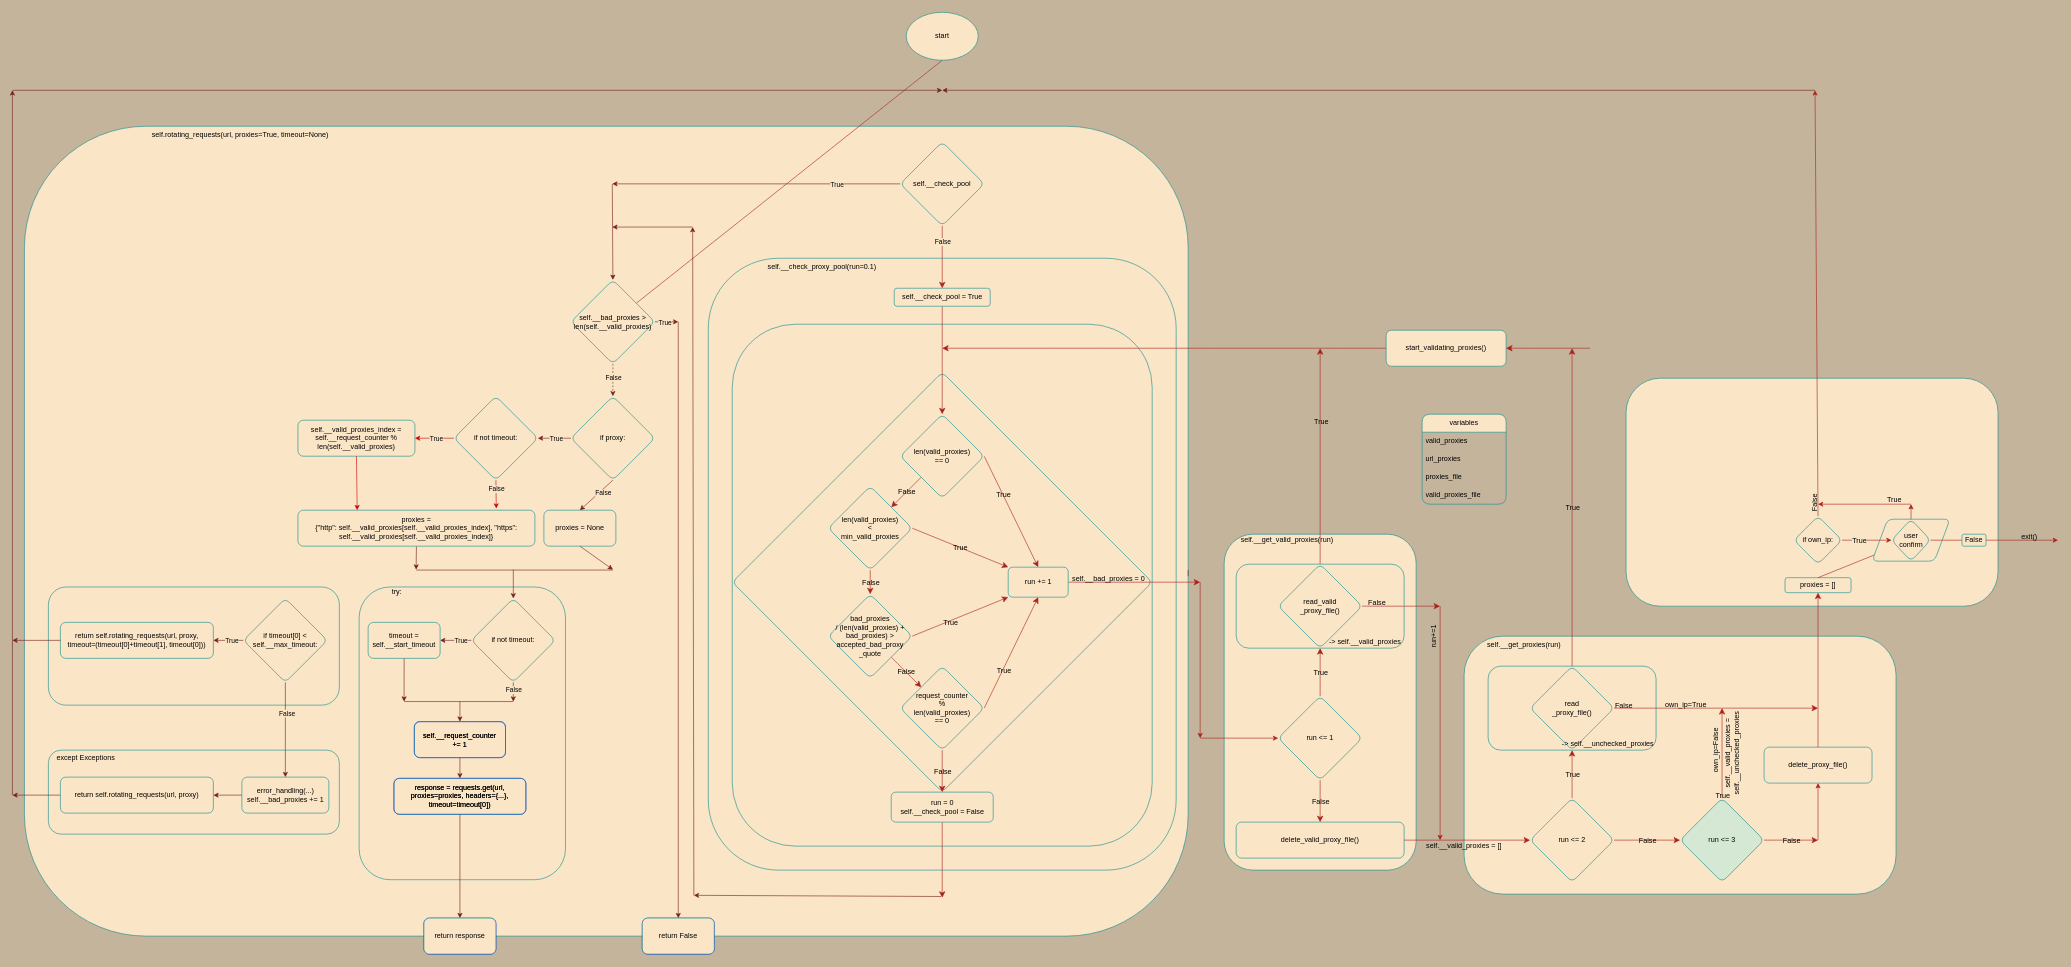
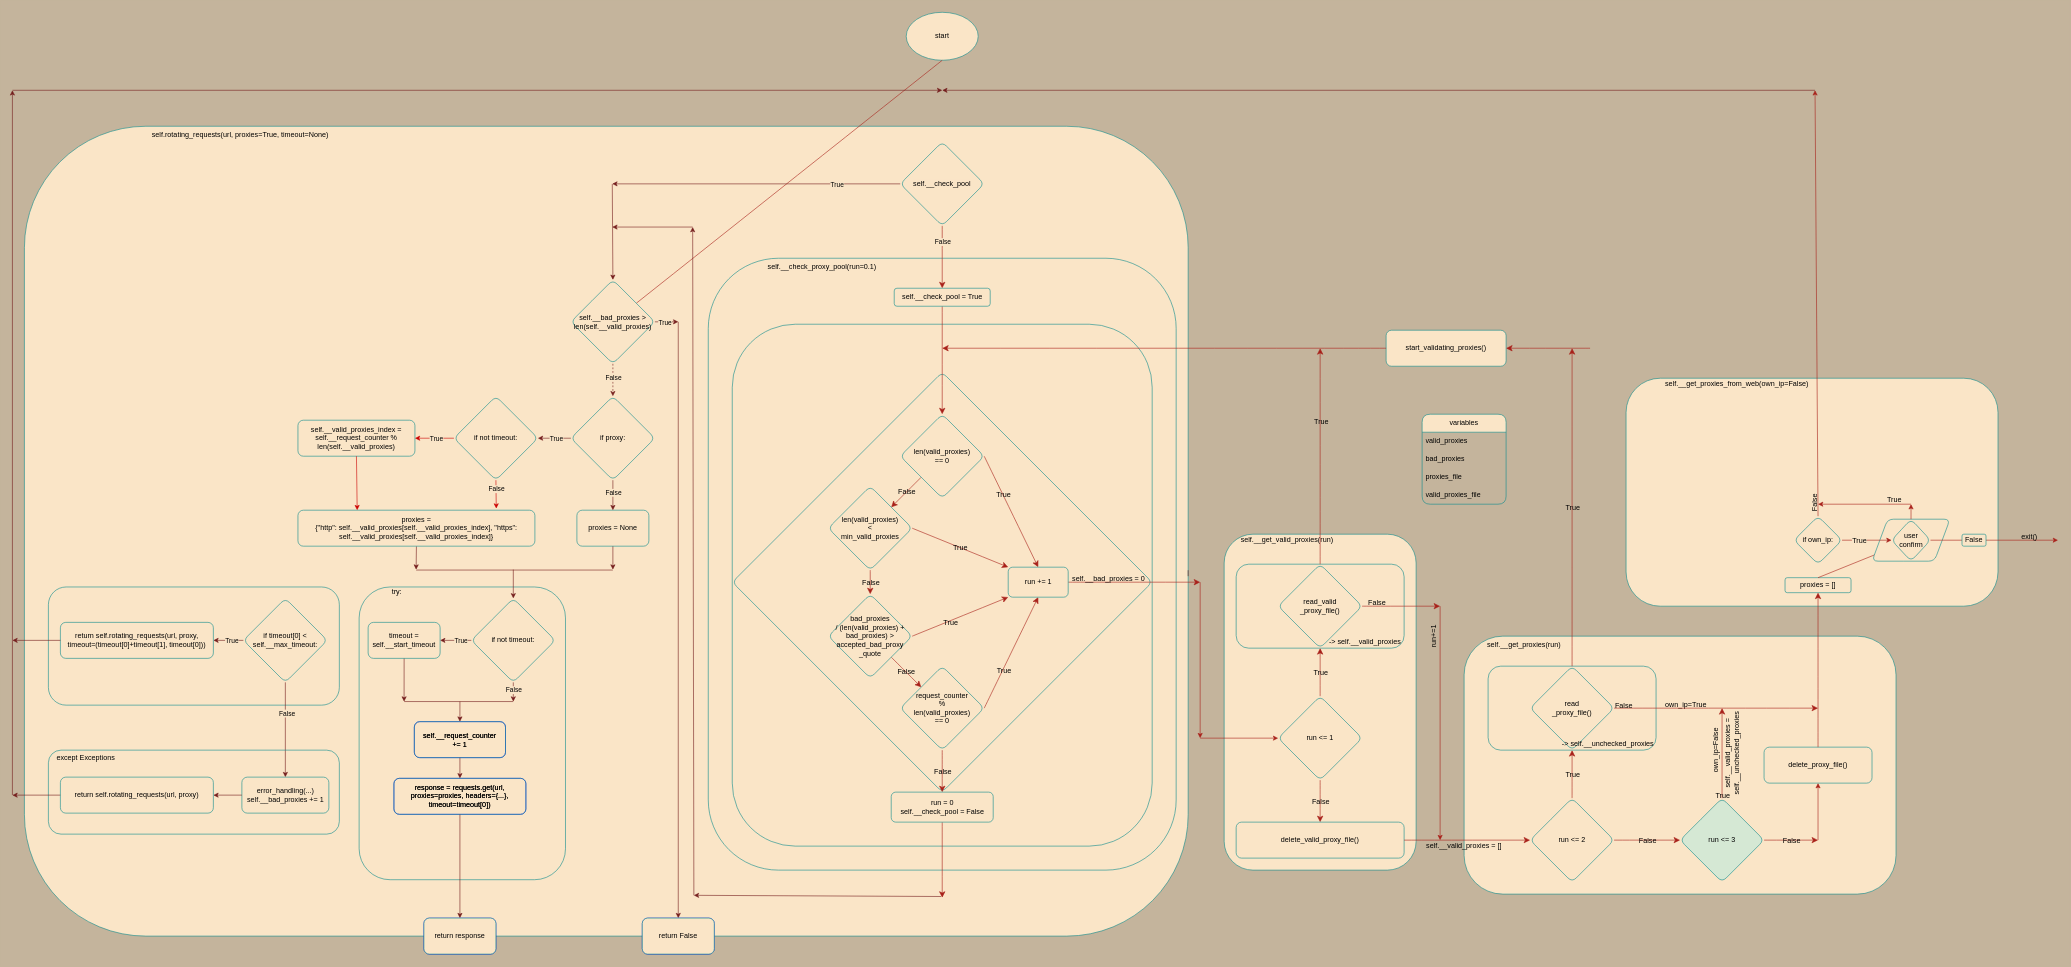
node "self.__get_proxies_from_web(own_ip=False)": added
node "url_proxies": label "url_proxies" -> "bad_proxies"
node "proxies = None": moved (580, 528) -> (613, 528)
